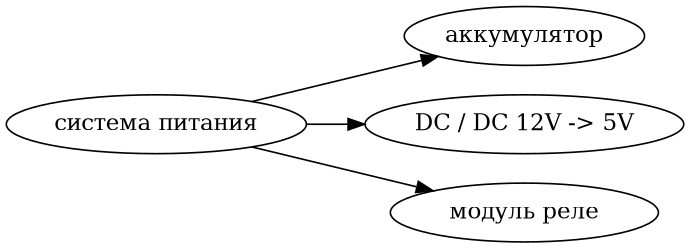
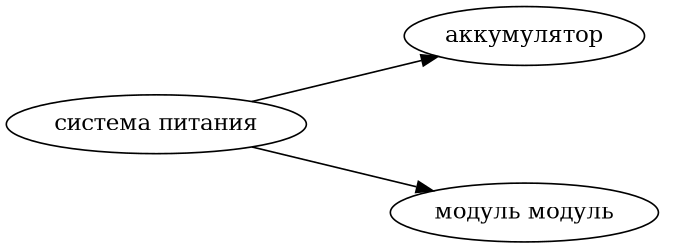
node "DC / DC 12V -> 5V": removed
node "модуль реле": label "модуль реле" -> "модуль модуль"
